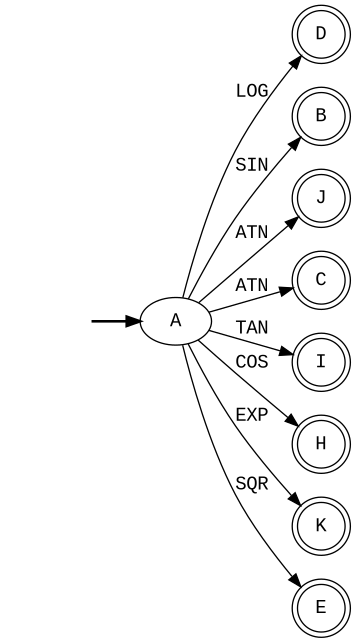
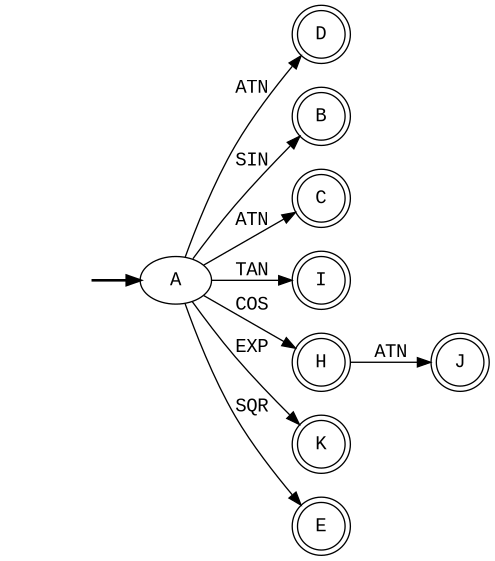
edge "A" -> "D": label "LOG" -> "ATN"
edge "A" -> "J": now "H" -> "J"
